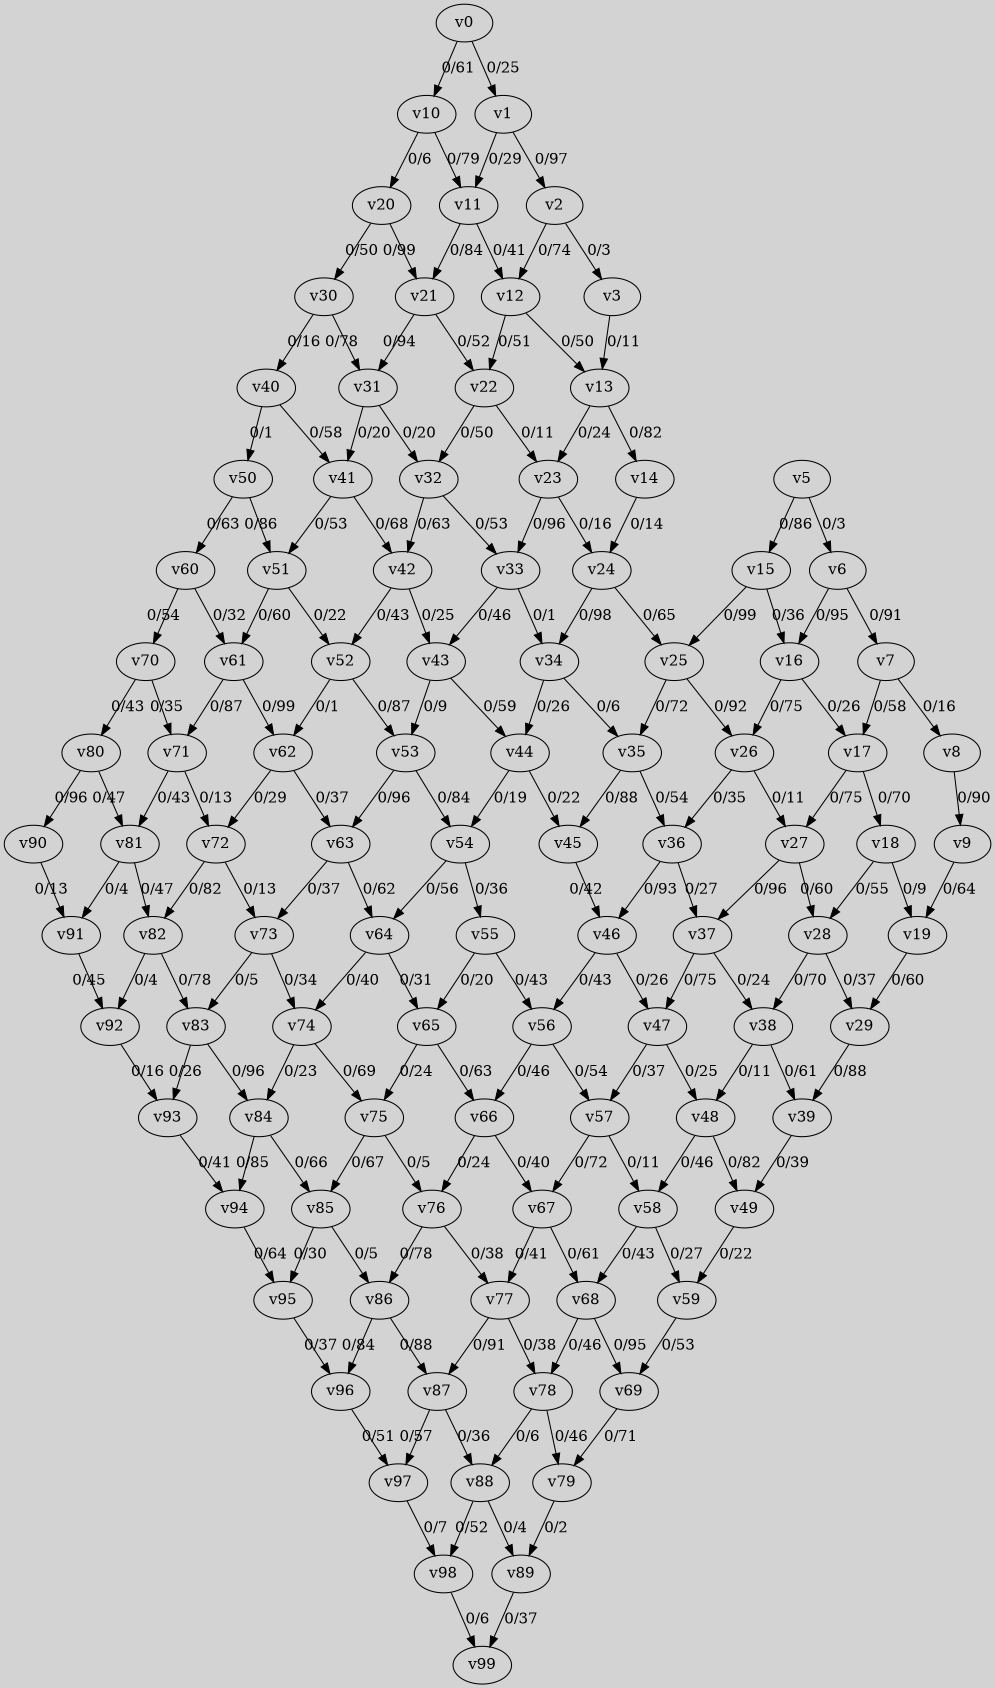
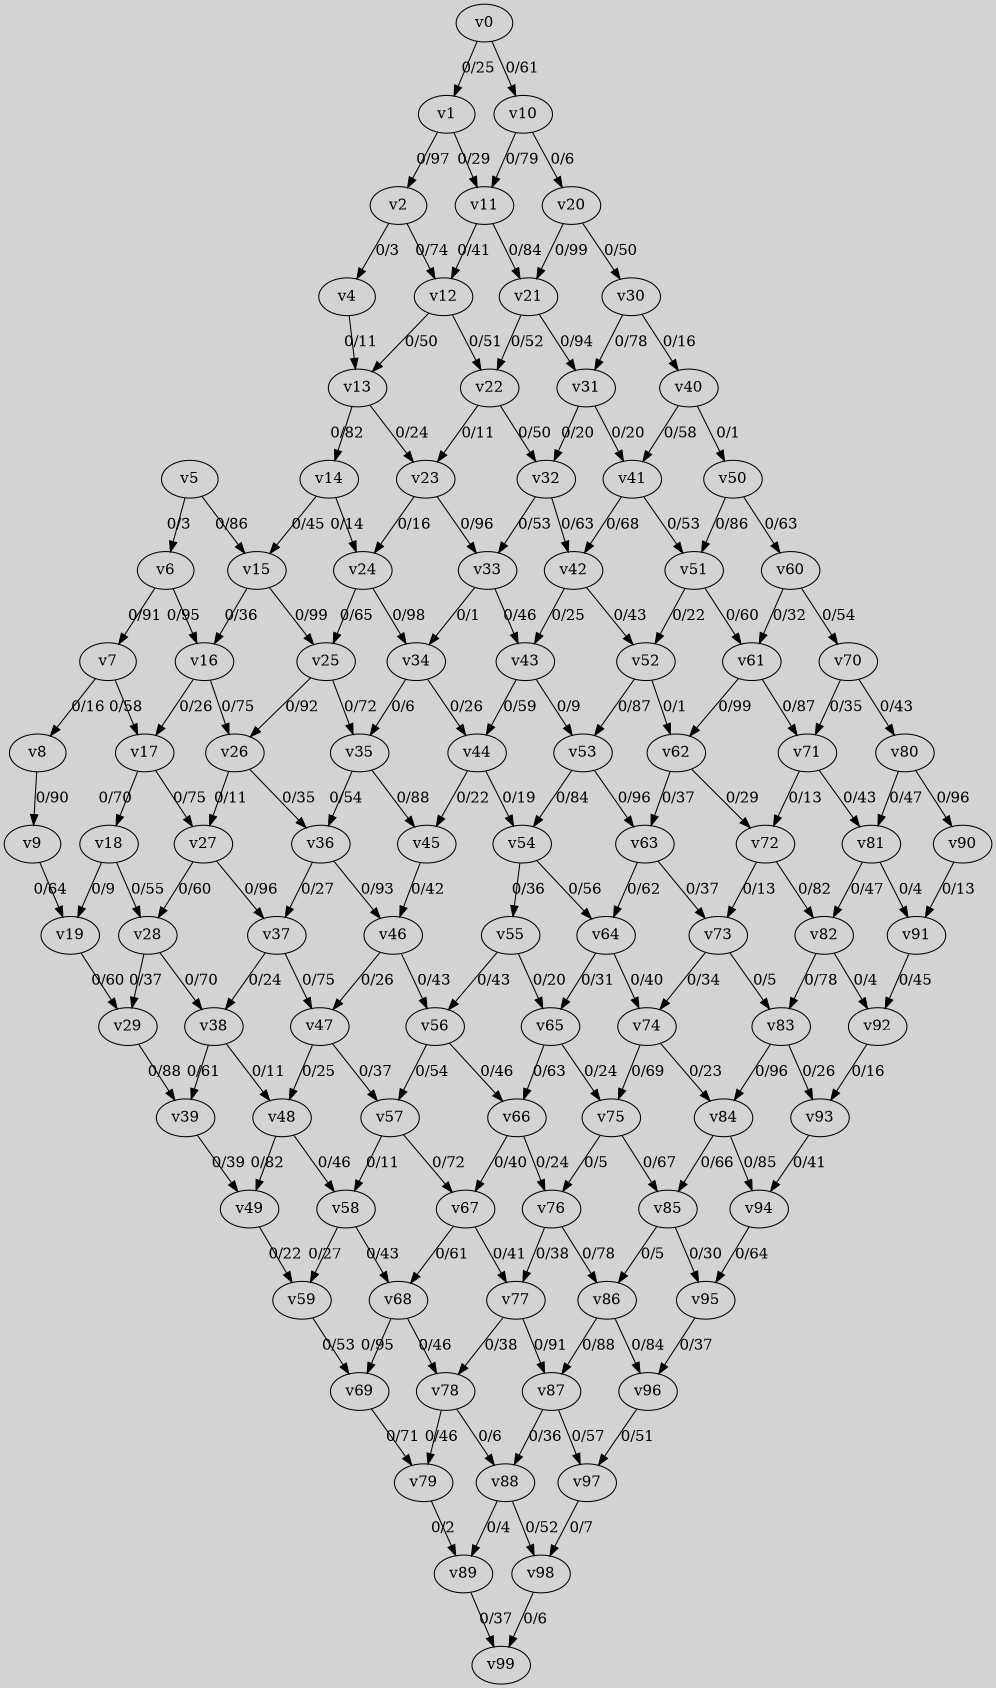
node "v3": label "v3" -> "v4"
edge "v14" -> "v15": added, label "0/45"
